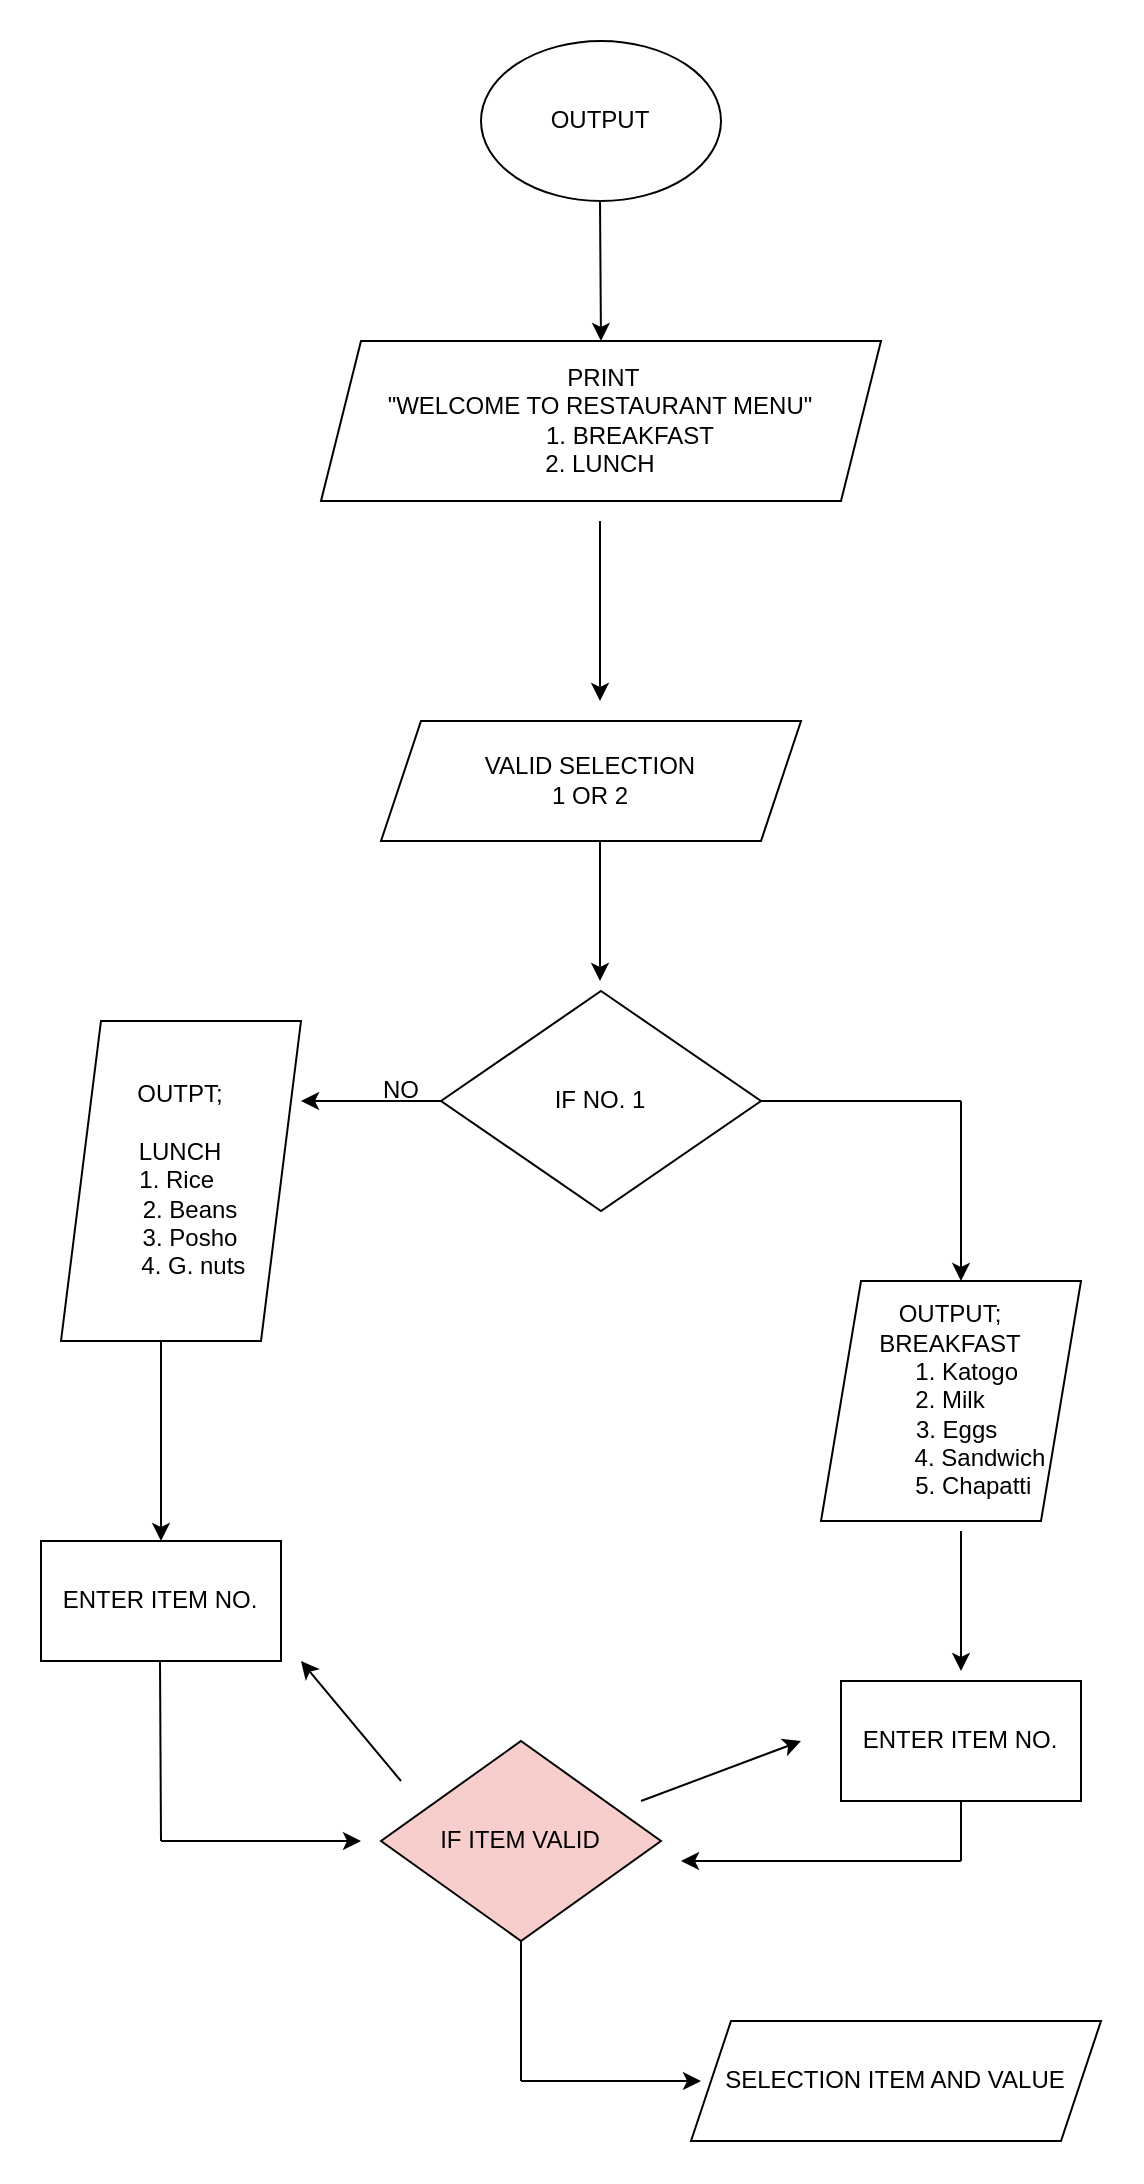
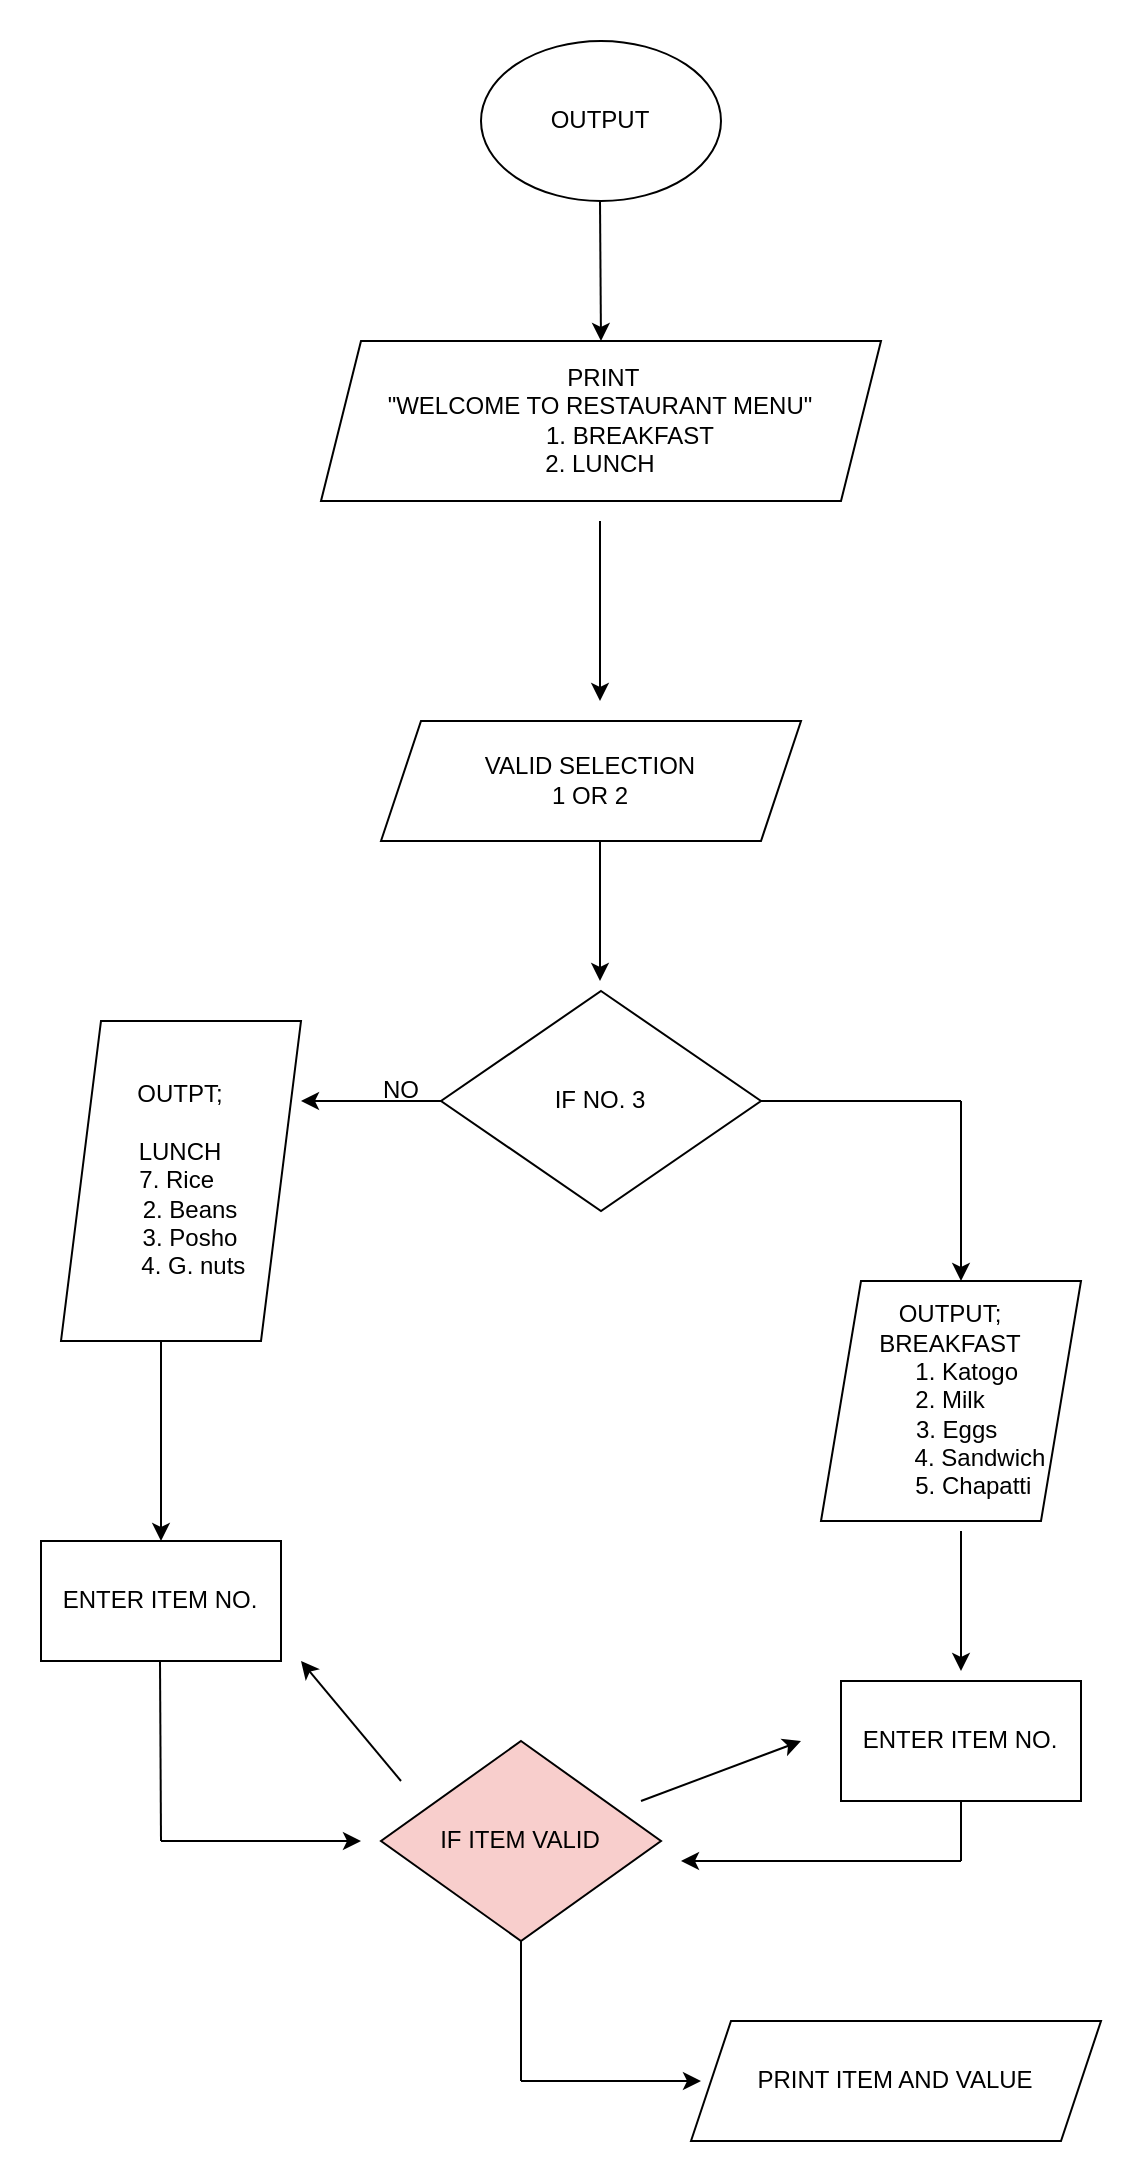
node "IF NO. 1": label "IF NO. 1" -> "IF NO. 3"
node "OUTPT; LUNCH 1. Rice 2. Beans 3. Posho 4. G. nuts": label "OUTPT; LUNCH 1. Rice 2. Beans 3. Posho 4. G. nuts" -> "OUTPT; LUNCH 7. Rice 2. Beans 3. Posho 4. G. nuts"
node "SELECTION ITEM AND VALUE": label "SELECTION ITEM AND VALUE" -> "PRINT ITEM AND VALUE"
